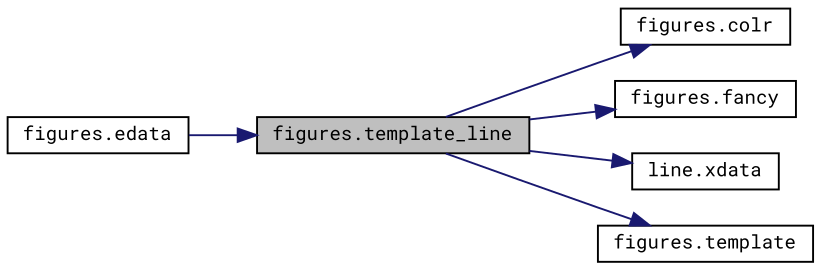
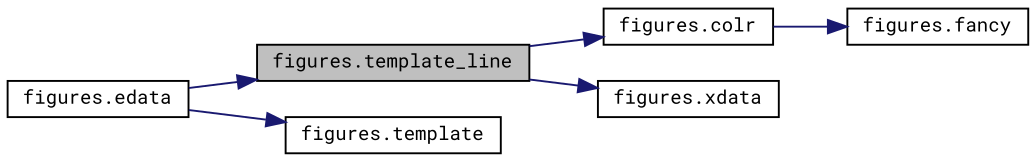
edge "figures.template_line" -> "figures.fancy": now "figures.colr" -> "figures.fancy"
node "line.xdata": label "line.xdata" -> "figures.xdata"
edge "figures.template_line" -> "figures.template": now "figures.edata" -> "figures.template"
